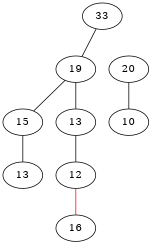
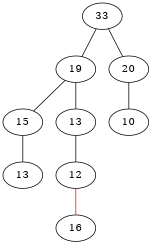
edge "33" -- "20": added
